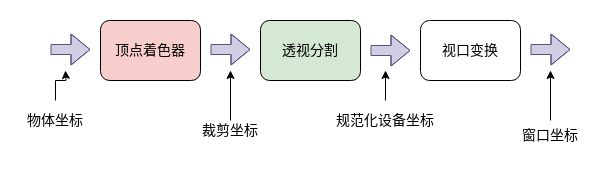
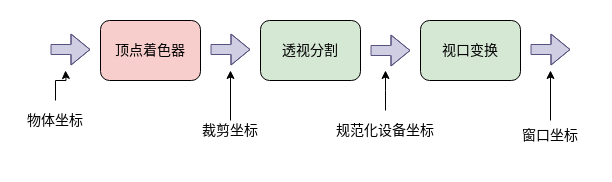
node "视口变换": fillcolor #ffffff -> #d5e8d4
node "规范化设备坐标": moved (386, 121) -> (386, 131)
